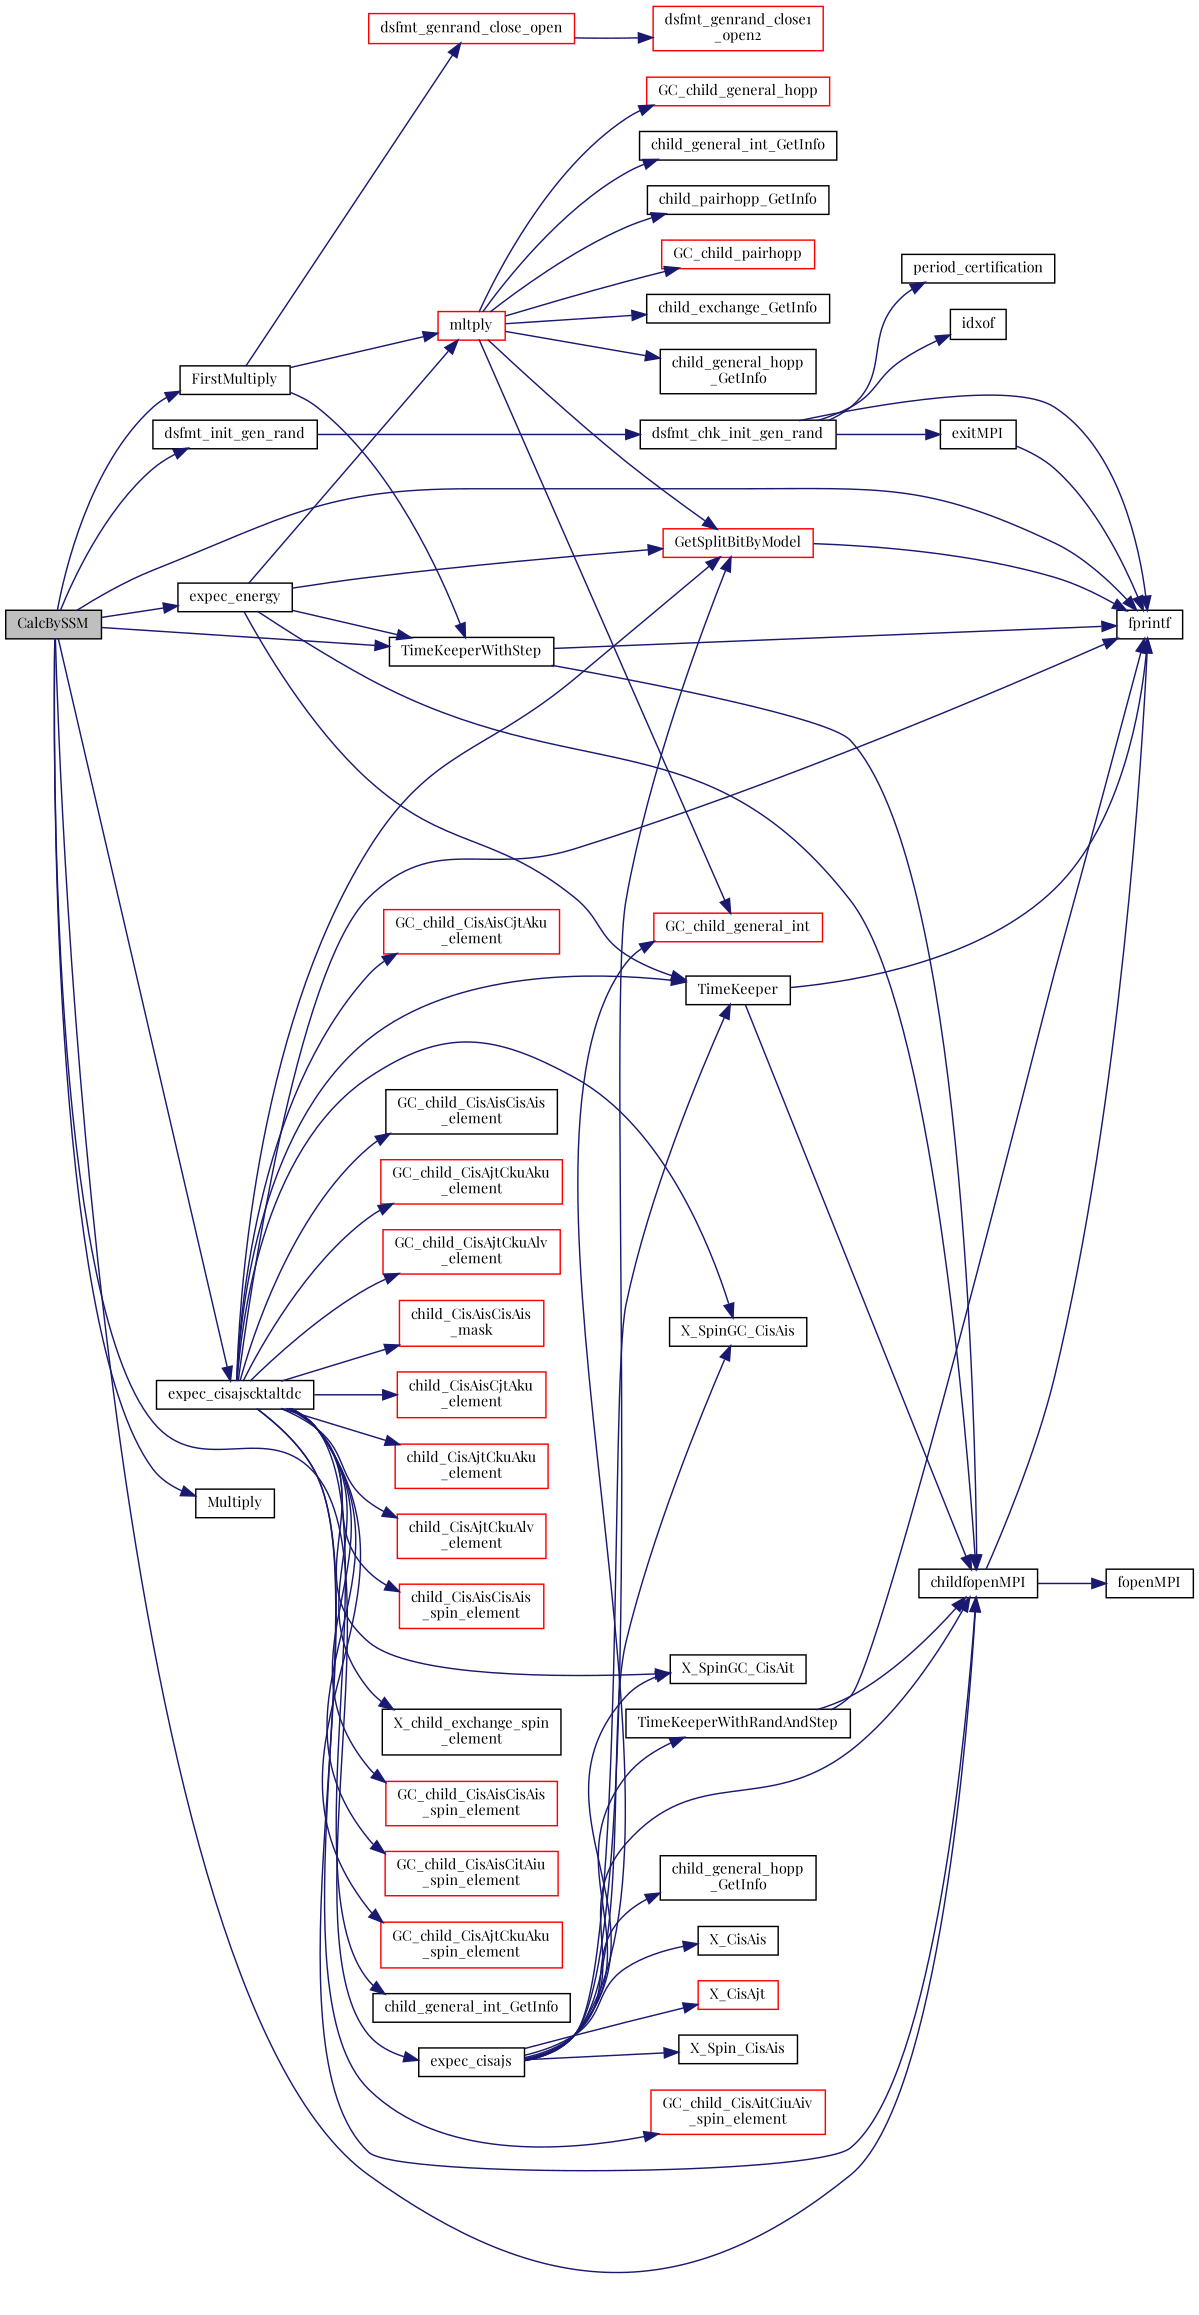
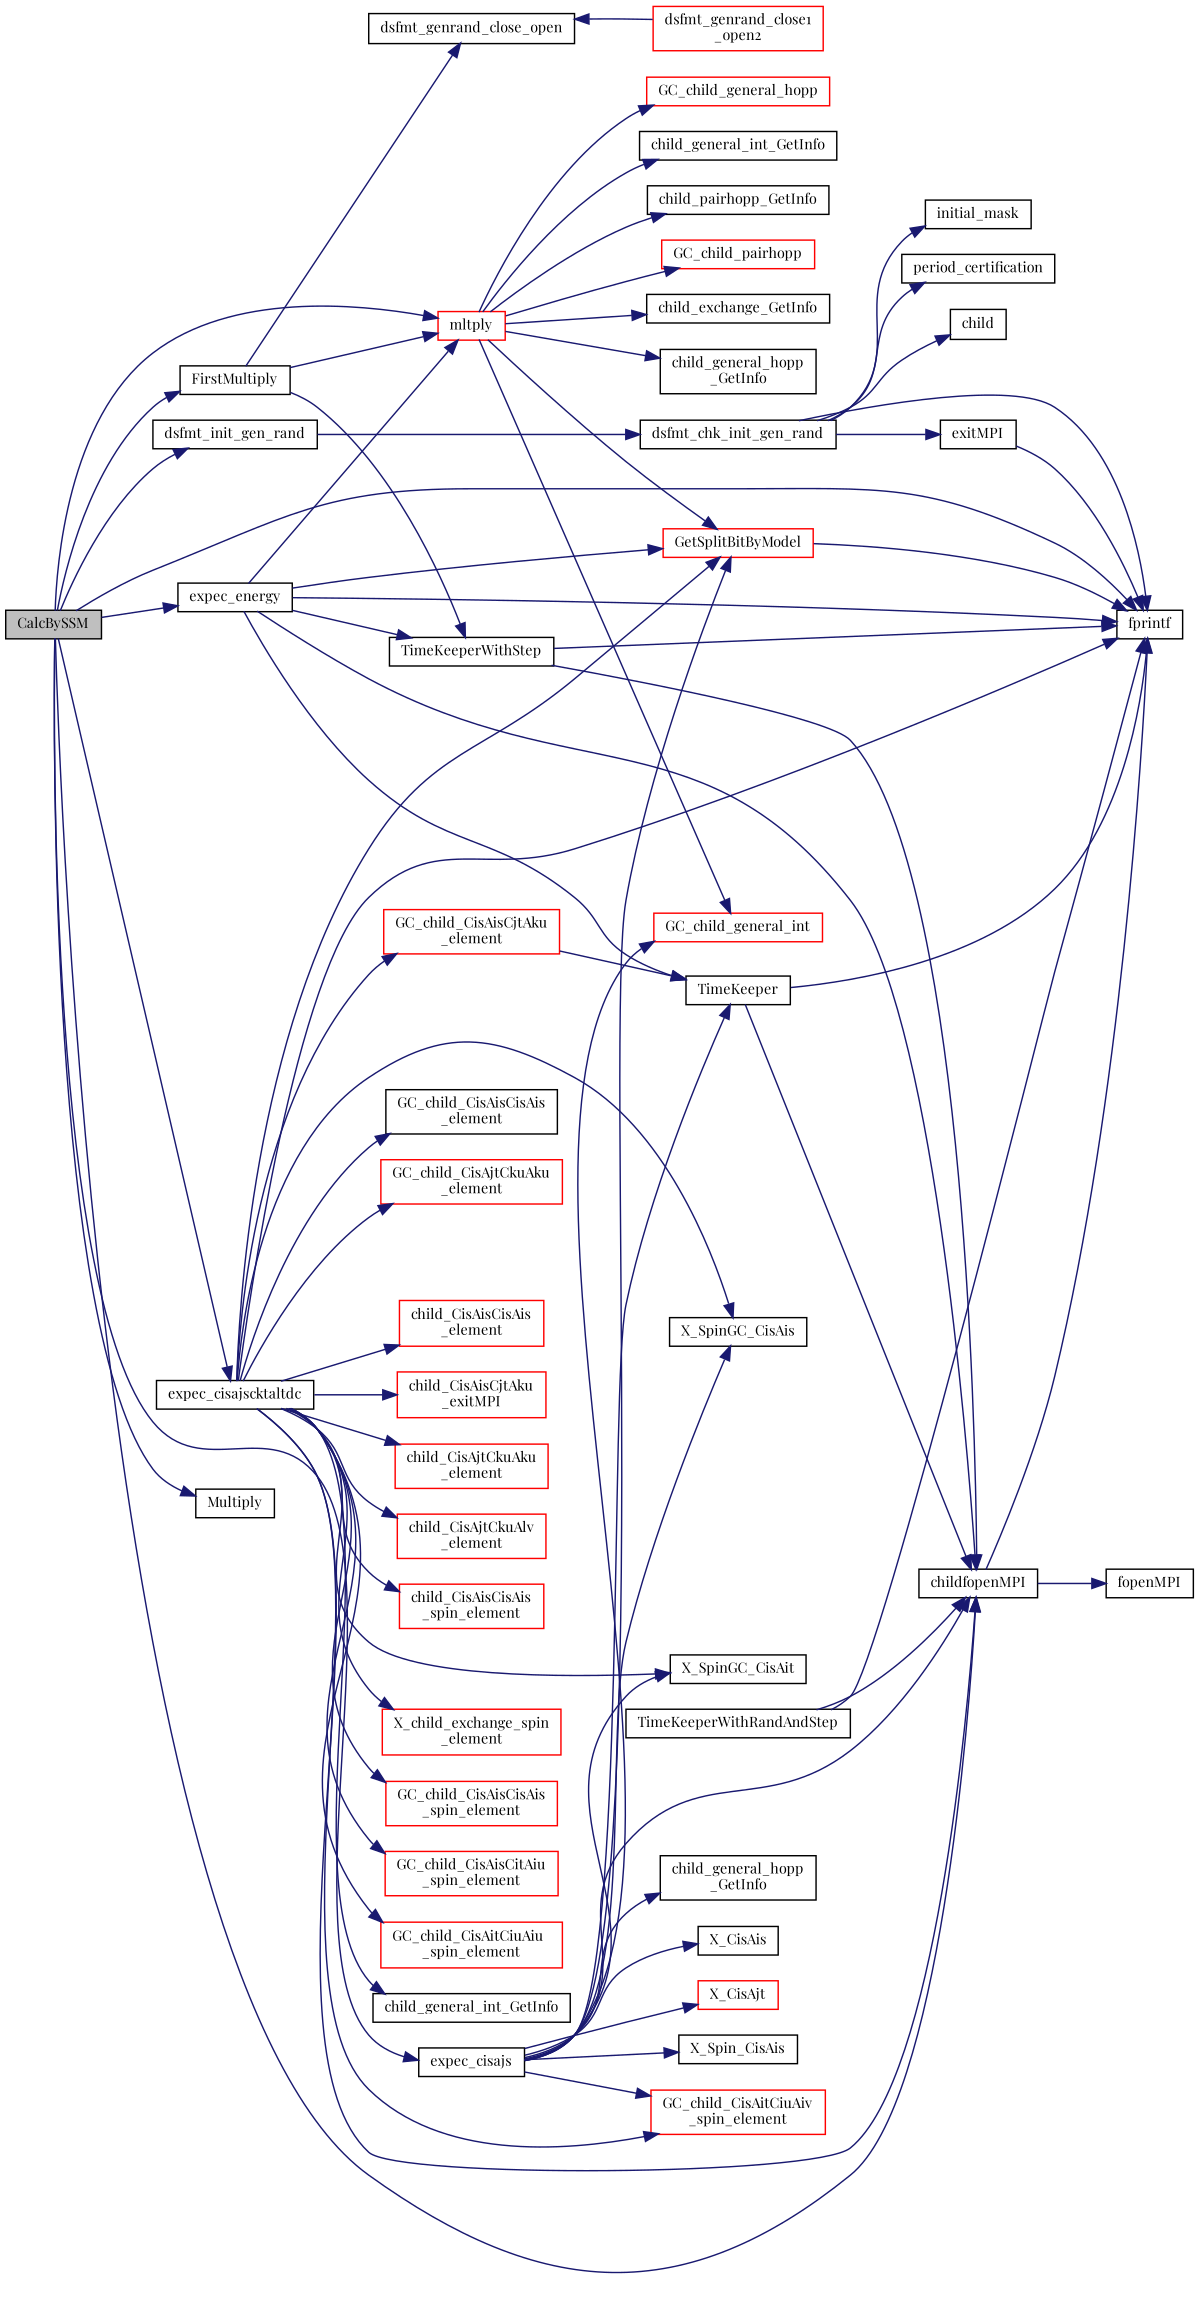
node "dsfmt_genrand_close_open": color red -> black
edge "dsfmt_genrand_close_open" -> "dsfmt_genrand_close1 _open2": reversed
node "initial_mask": added
node "idxof": label "idxof" -> "child"
edge "expec_energy" -> "fprintf": added
edge "CalcBySSM" -> "TimeKeeperWithStep": now "CalcBySSM" -> "mltply"
edge "expec_cisajscktaltdc" -> "TimeKeeper": now "GC_child_CisAisCjtAku _element" -> "TimeKeeper"
node "GC_child_CisAjtCkuAlv _element": removed
node "child_CisAisCisAis _mask": label "child_CisAisCisAis _mask" -> "child_CisAisCisAis _element"
node "child_CisAisCjtAku _element": label "child_CisAisCjtAku _element" -> "child_CisAisCjtAku _exitMPI"
node "X_child_exchange_spin _element": color black -> red
edge "expec_cisajs" -> "TimeKeeperWithRandAndStep": now "expec_cisajs" -> "GC_child_CisAitCiuAiv _spin_element"
node "GC_child_CisAjtCkuAku _spin_element": label "GC_child_CisAjtCkuAku _spin_element" -> "GC_child_CisAitCiuAiu _spin_element"
